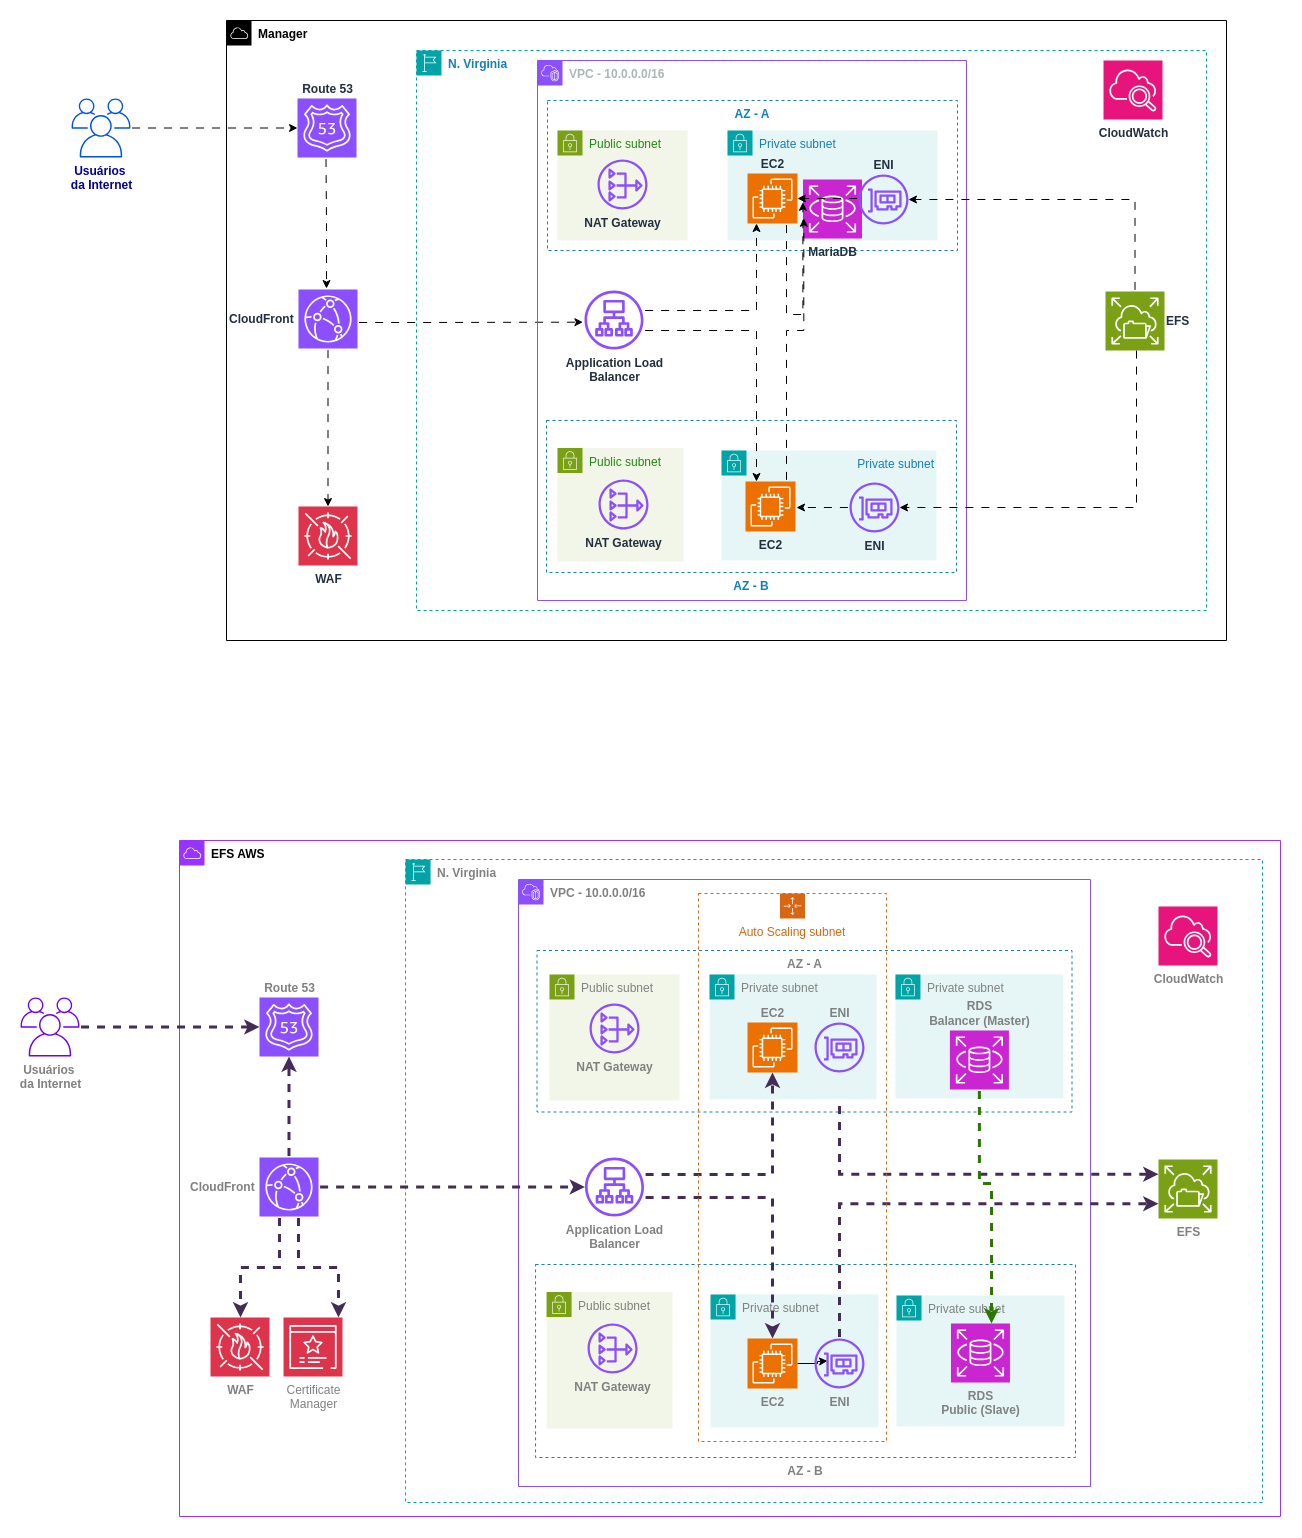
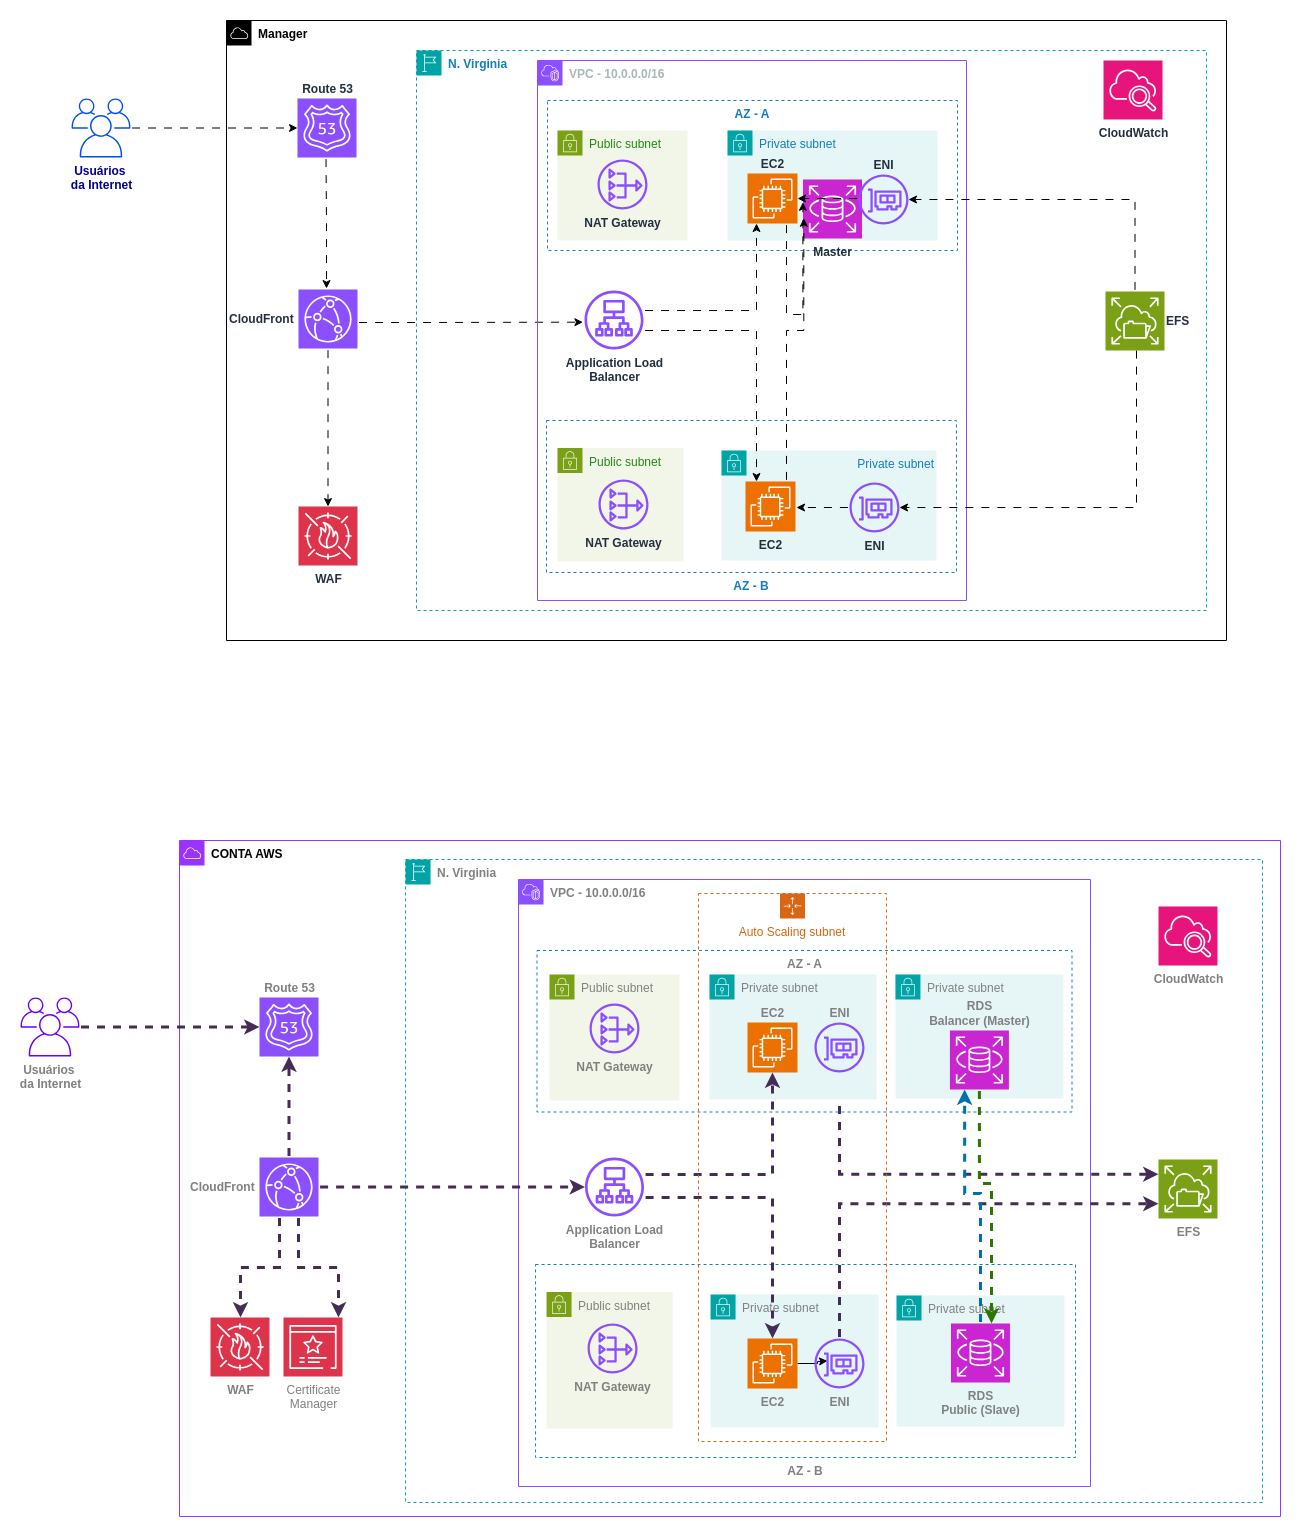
node "MariaDB": label "MariaDB" -> "Master"
node "EFS AWS": label "EFS AWS" -> "CONTA AWS"
edge "RDS Public (Slave)" -> "RDS Balancer (Master)": added
